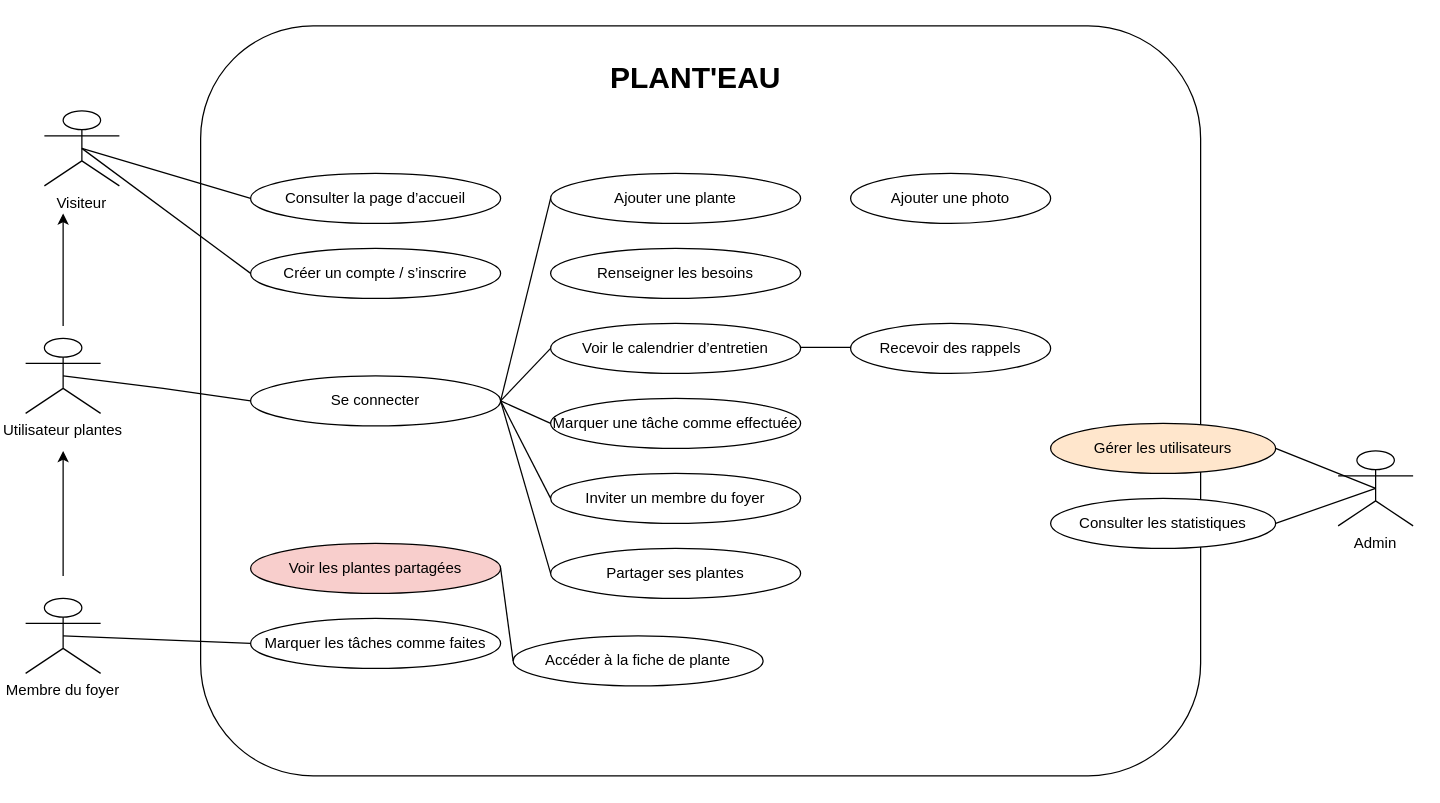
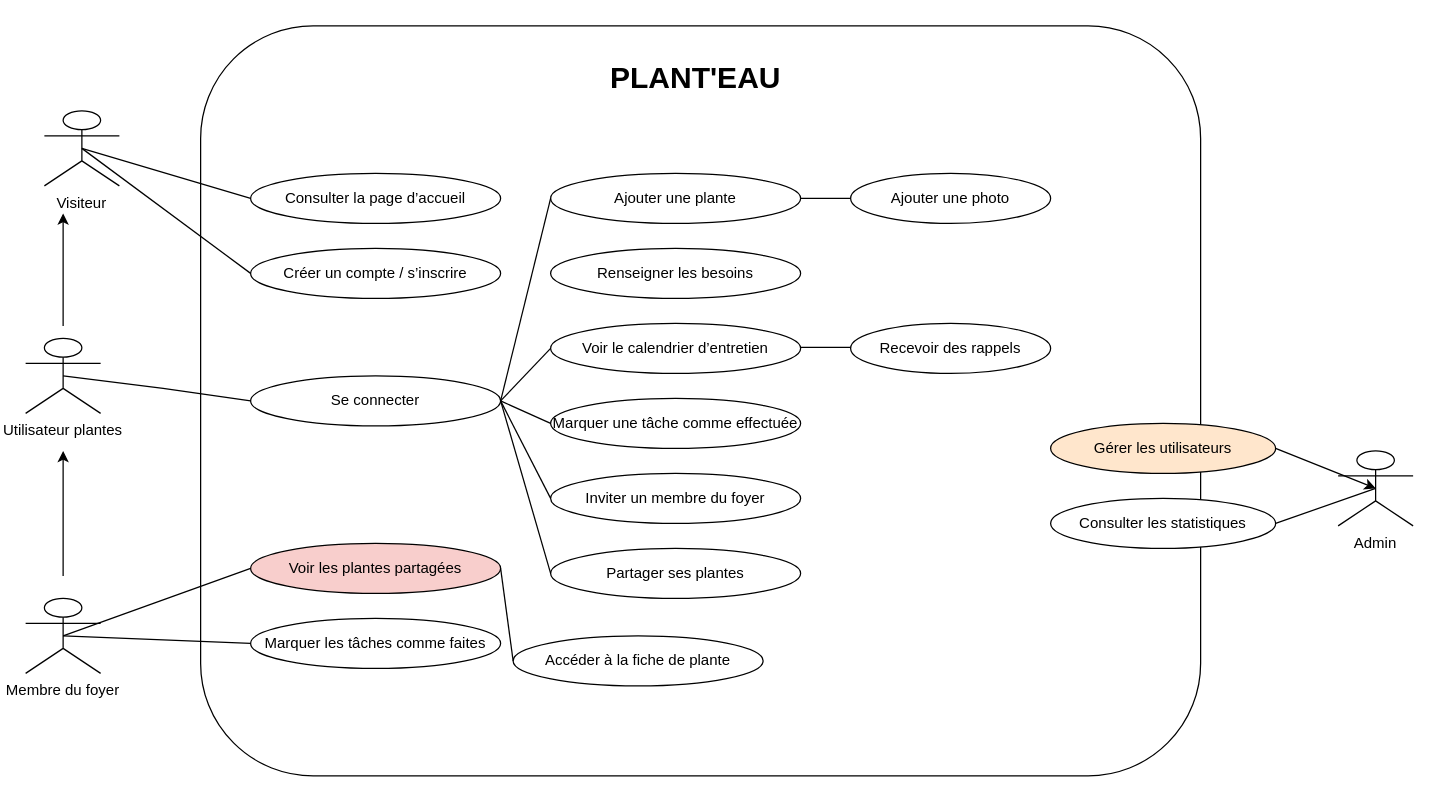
edge "Ajouter une plante" -- "Ajouter une photo": added
edge "Gérer les utilisateurs" -- "Admin": arrowhead none -> classic
edge "Voir les plantes partagées" -- "Membre du foyer": added
